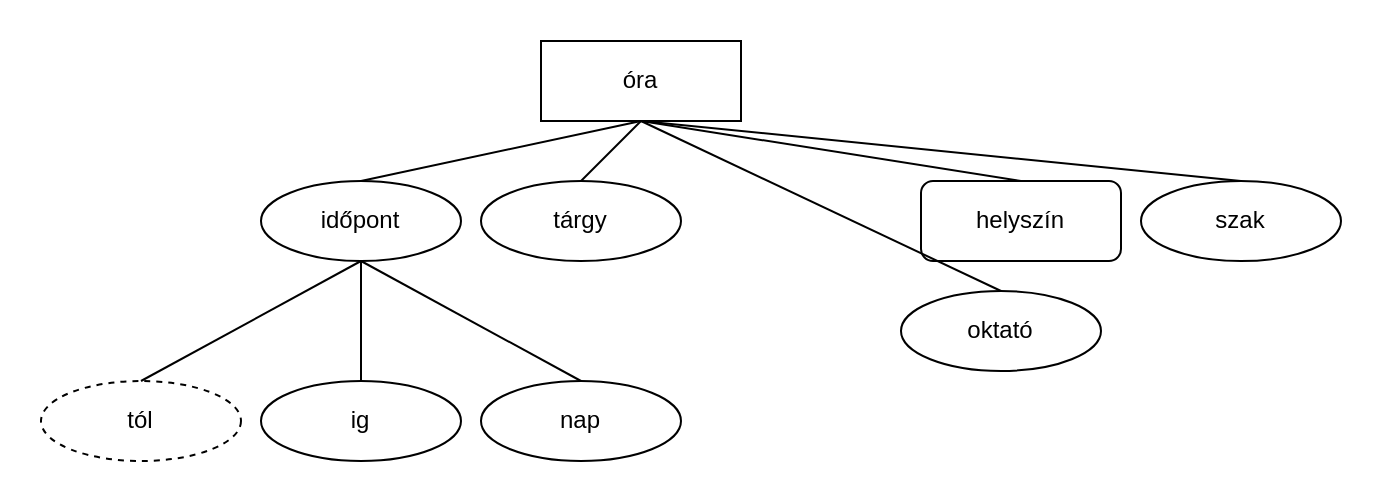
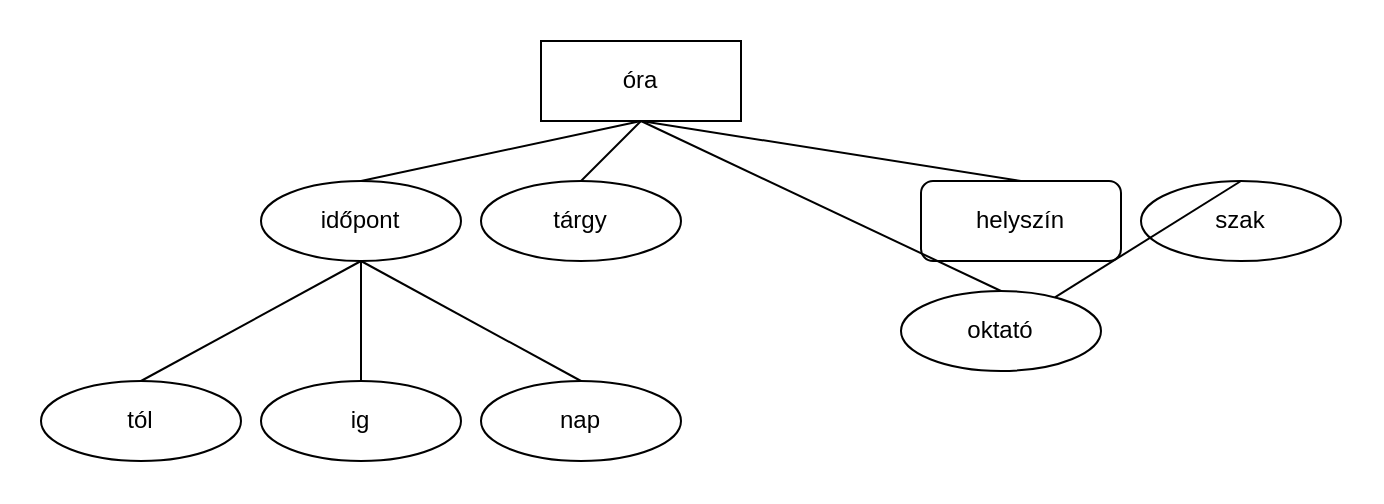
edge "óra" -- "szak": now "oktató" -- "szak"
node "tól": style dashed -> solid
